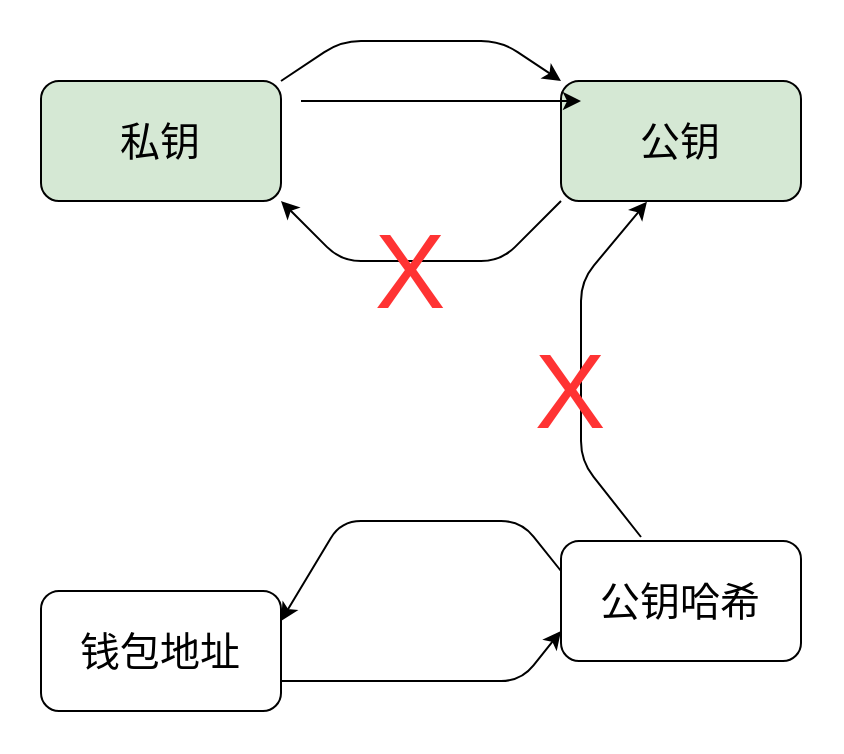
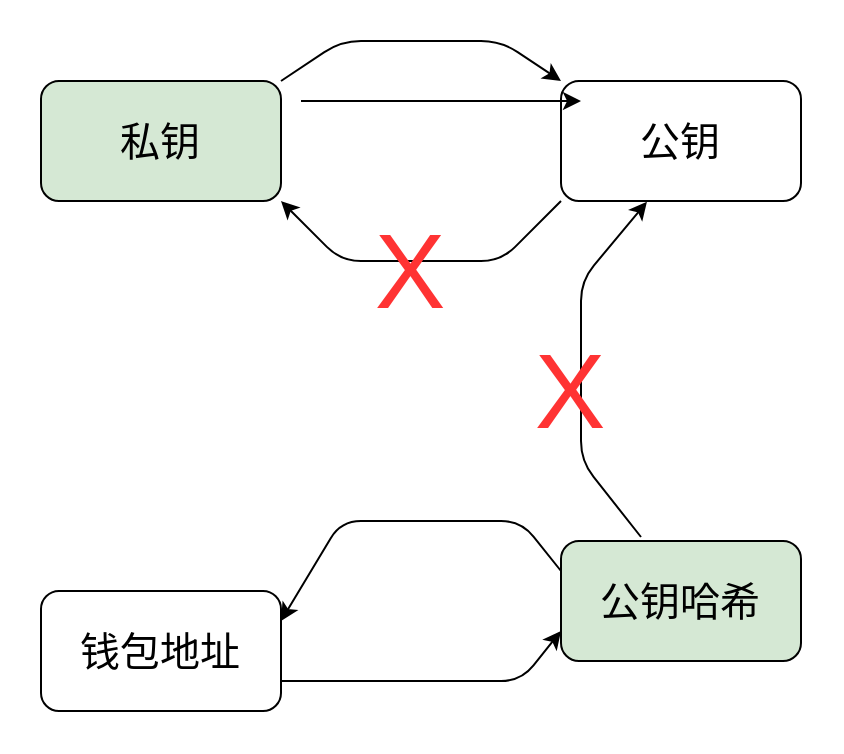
node "公钥": fillcolor #d5e8d4 -> #ffffff
node "公钥哈希": fillcolor #ffffff -> #d5e8d4
